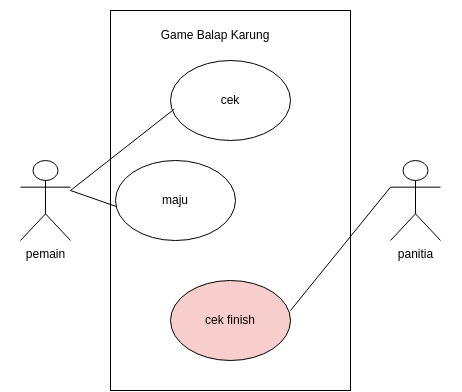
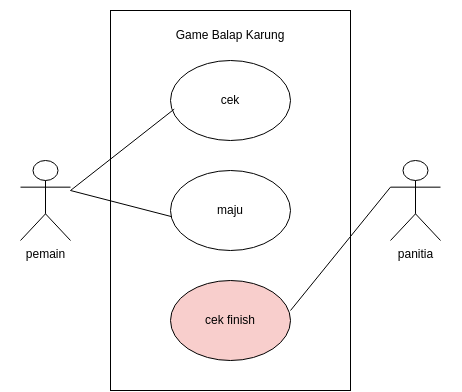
node "Game Balap Karung": moved (216, 36) -> (231, 36)
node "maju": moved (176, 201) -> (231, 211)
